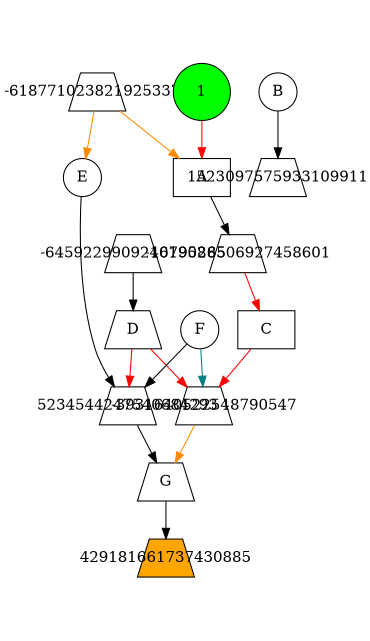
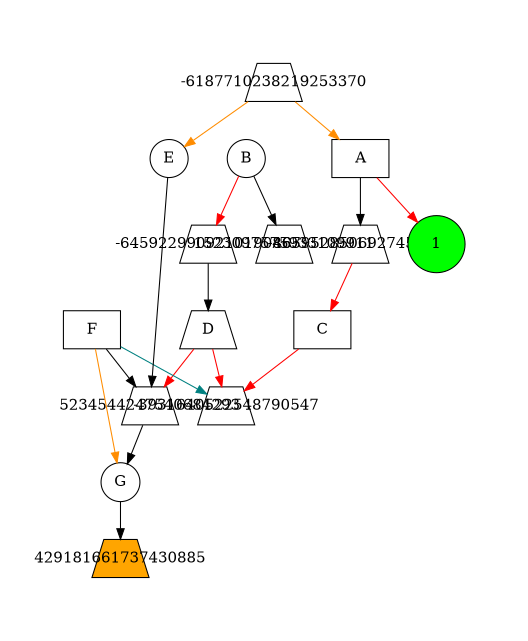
edge "1" -> "A": reversed
edge "B" -> "-6459229909210190865": added
node "F": shape circle -> box
edge "-3931640522548790547" -> "G": now "F" -> "G"
node "G": shape trapezium -> circle
